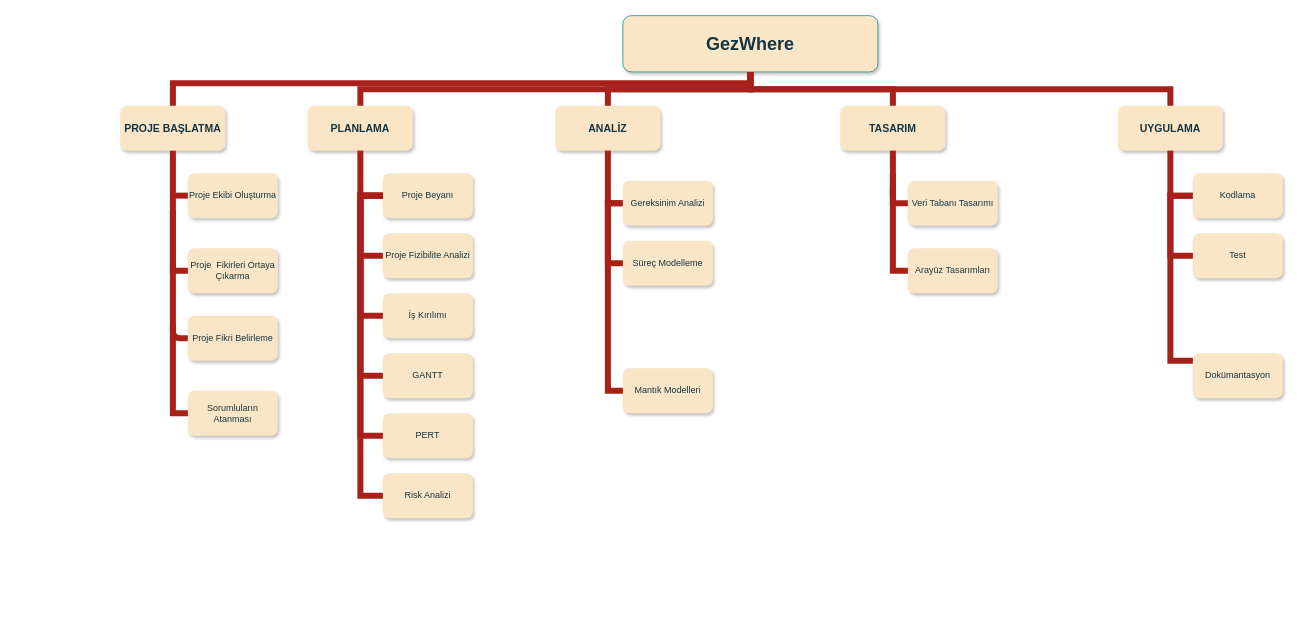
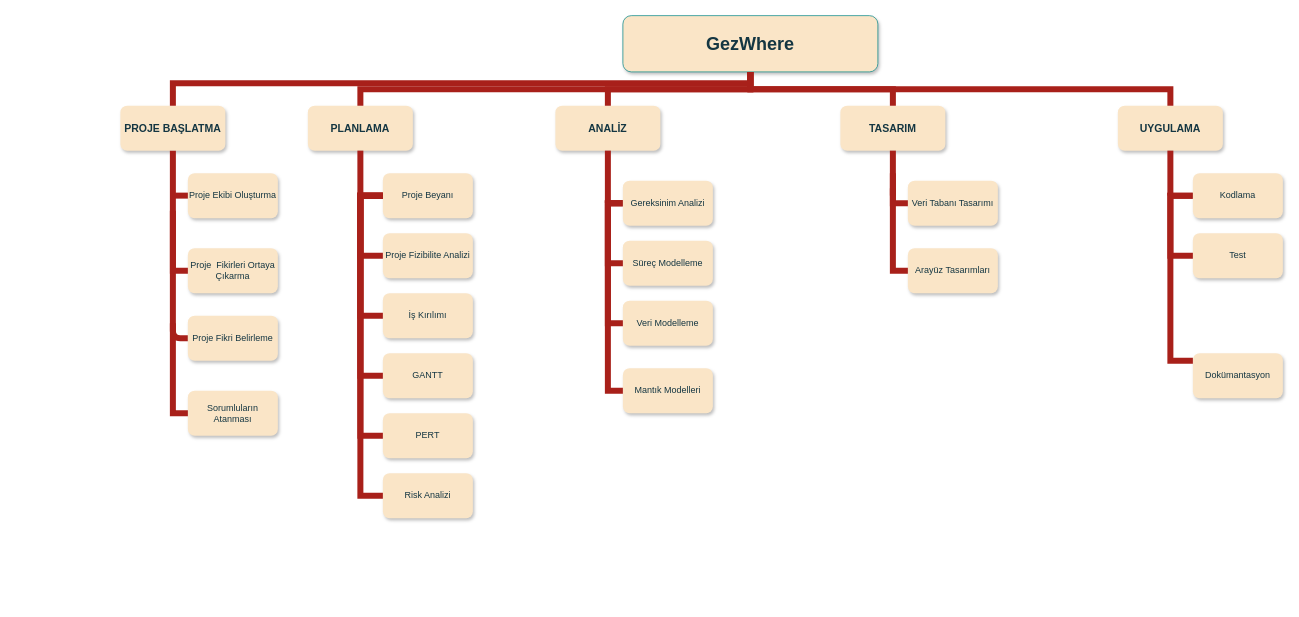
edge "Gereksinim Analizi" -- "Veri Modelleme": added
node "Veri Modelleme": added
